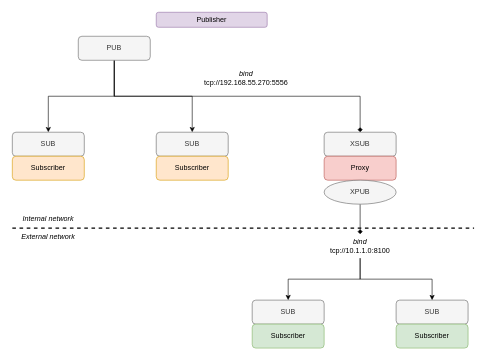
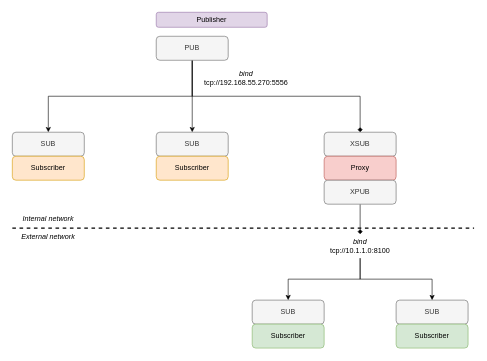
node "PUB": moved (114, 48) -> (192, 48)
node "XPUB": shape ellipse -> rounded rectangle
